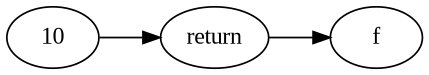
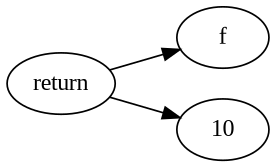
edge "10" -> "return": reversed
